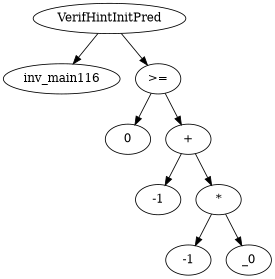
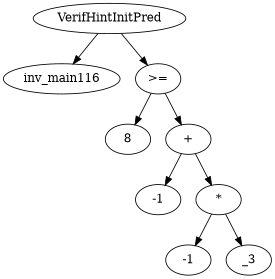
node "0": label "0" -> "8"
node "_0": label "_0" -> "_3"
